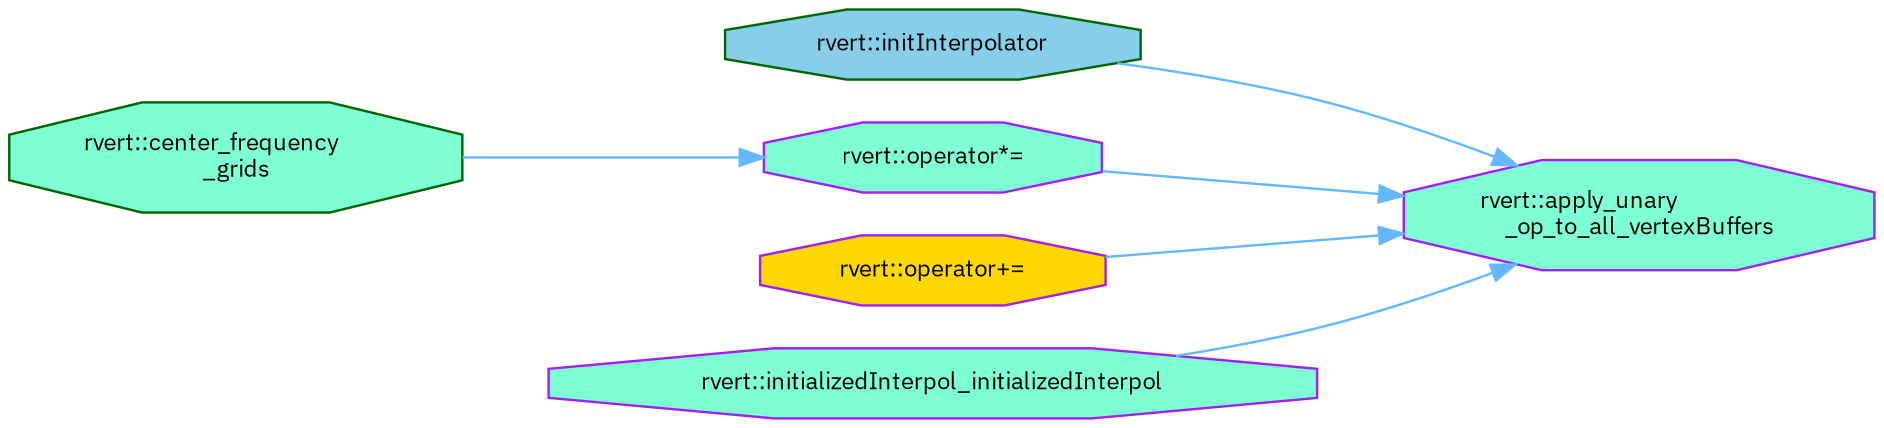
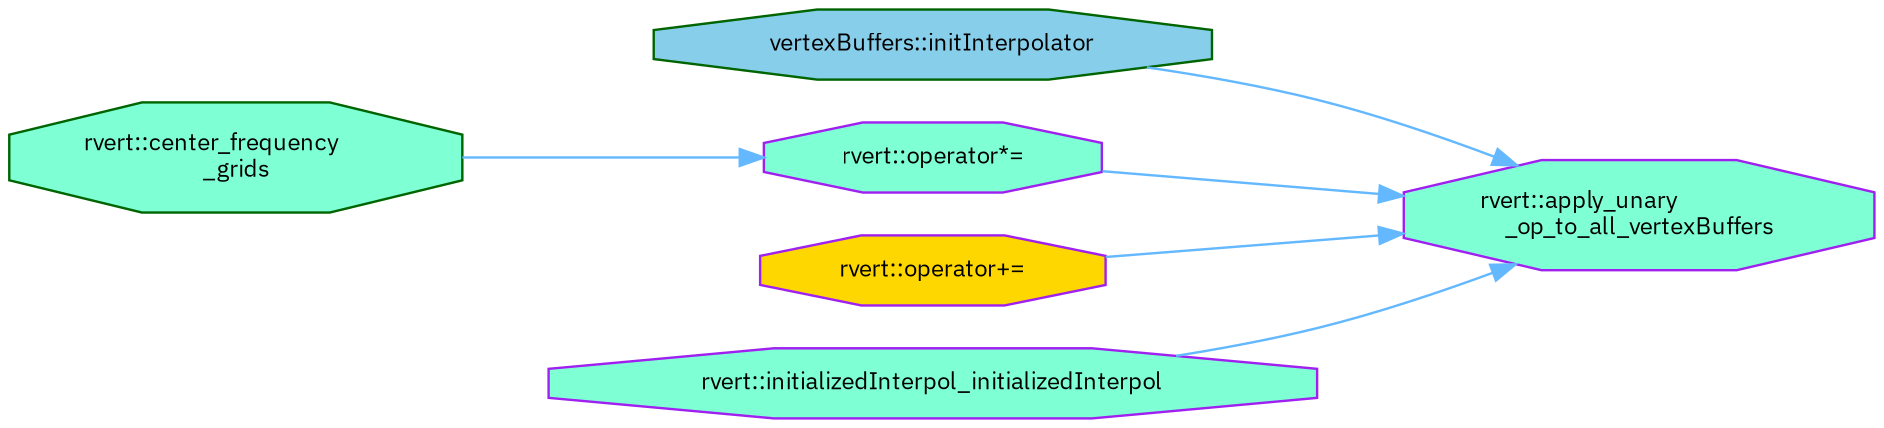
node "rvert::initInterpolator": label "rvert::initInterpolator" -> "vertexBuffers::initInterpolator"
